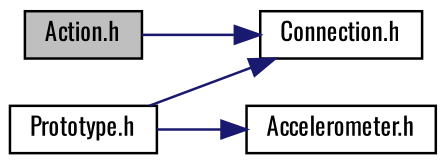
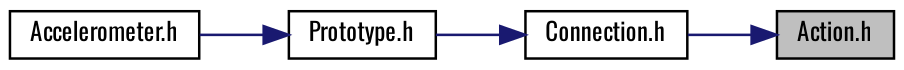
edge "Action.h" -> "Connection.h": reversed
edge "Prototype.h" -> "Accelerometer.h": reversed
